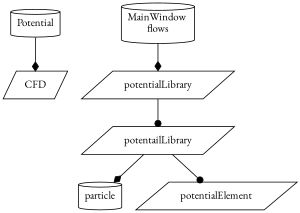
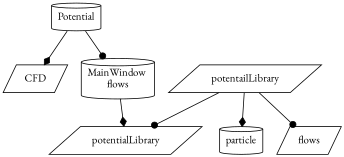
edge "Potential" -> "MainWindow flows": added
edge "potentialLibrary" -> "potentailLibrary": reversed
node "potentialElement": label "potentialElement" -> "flows"
